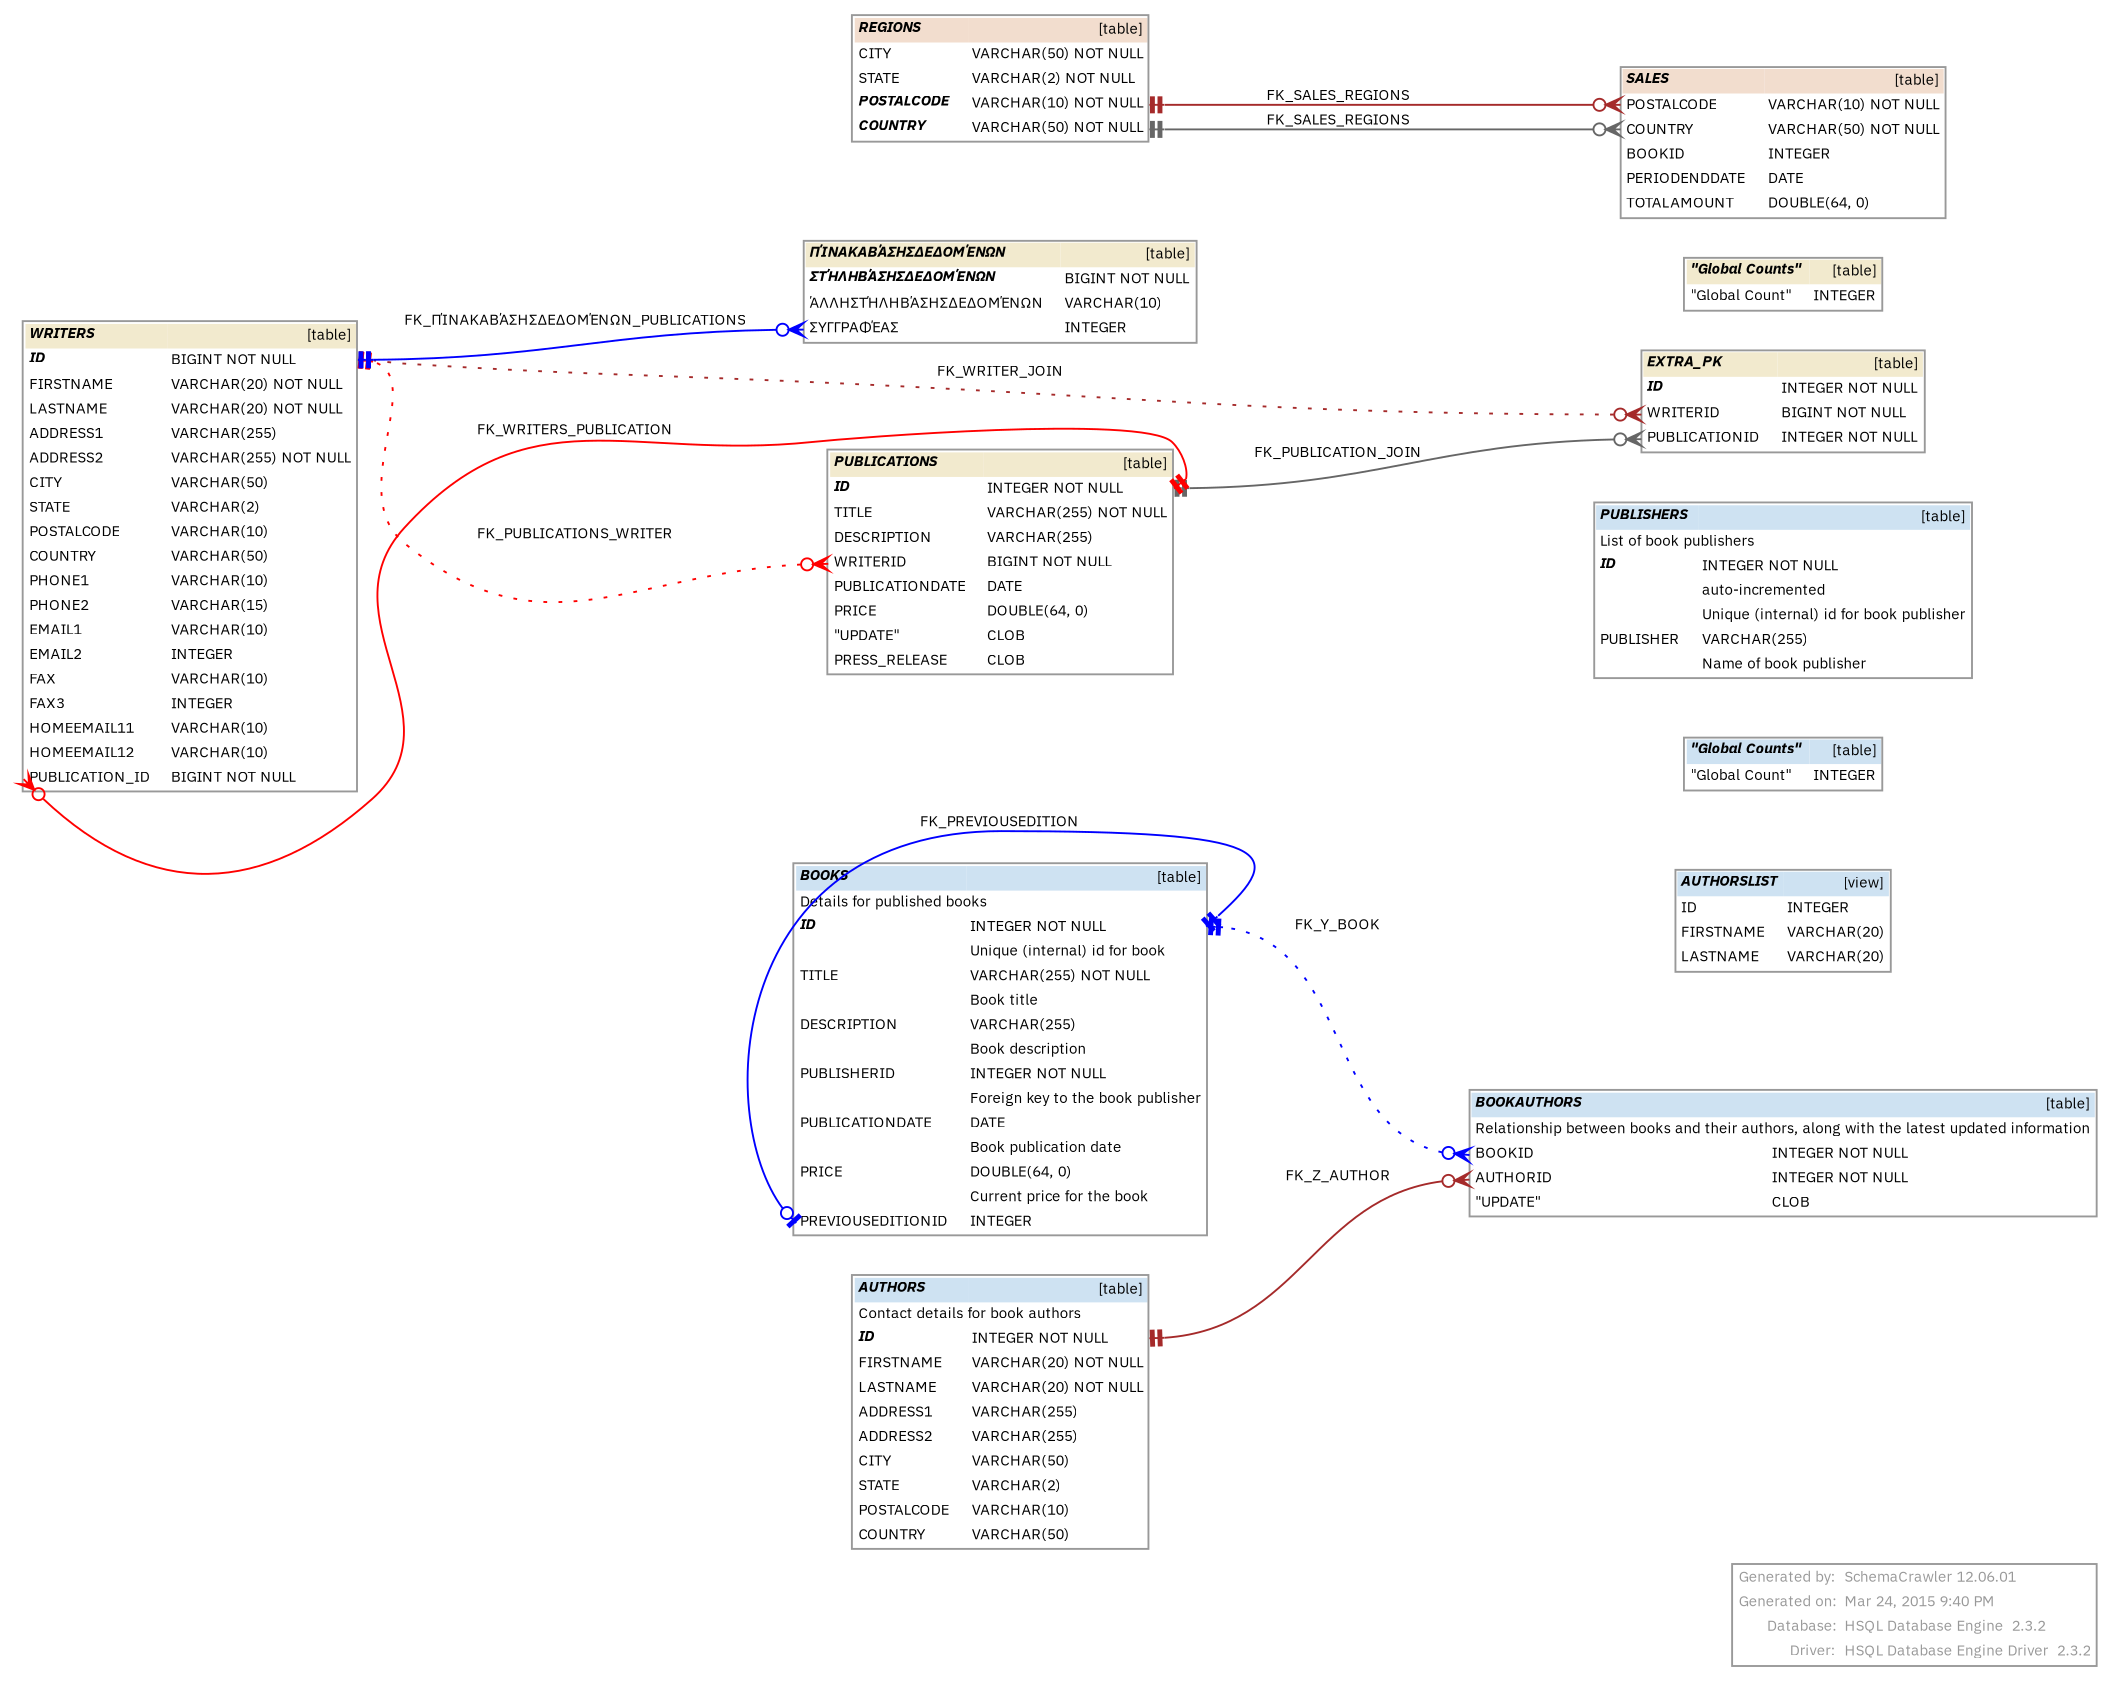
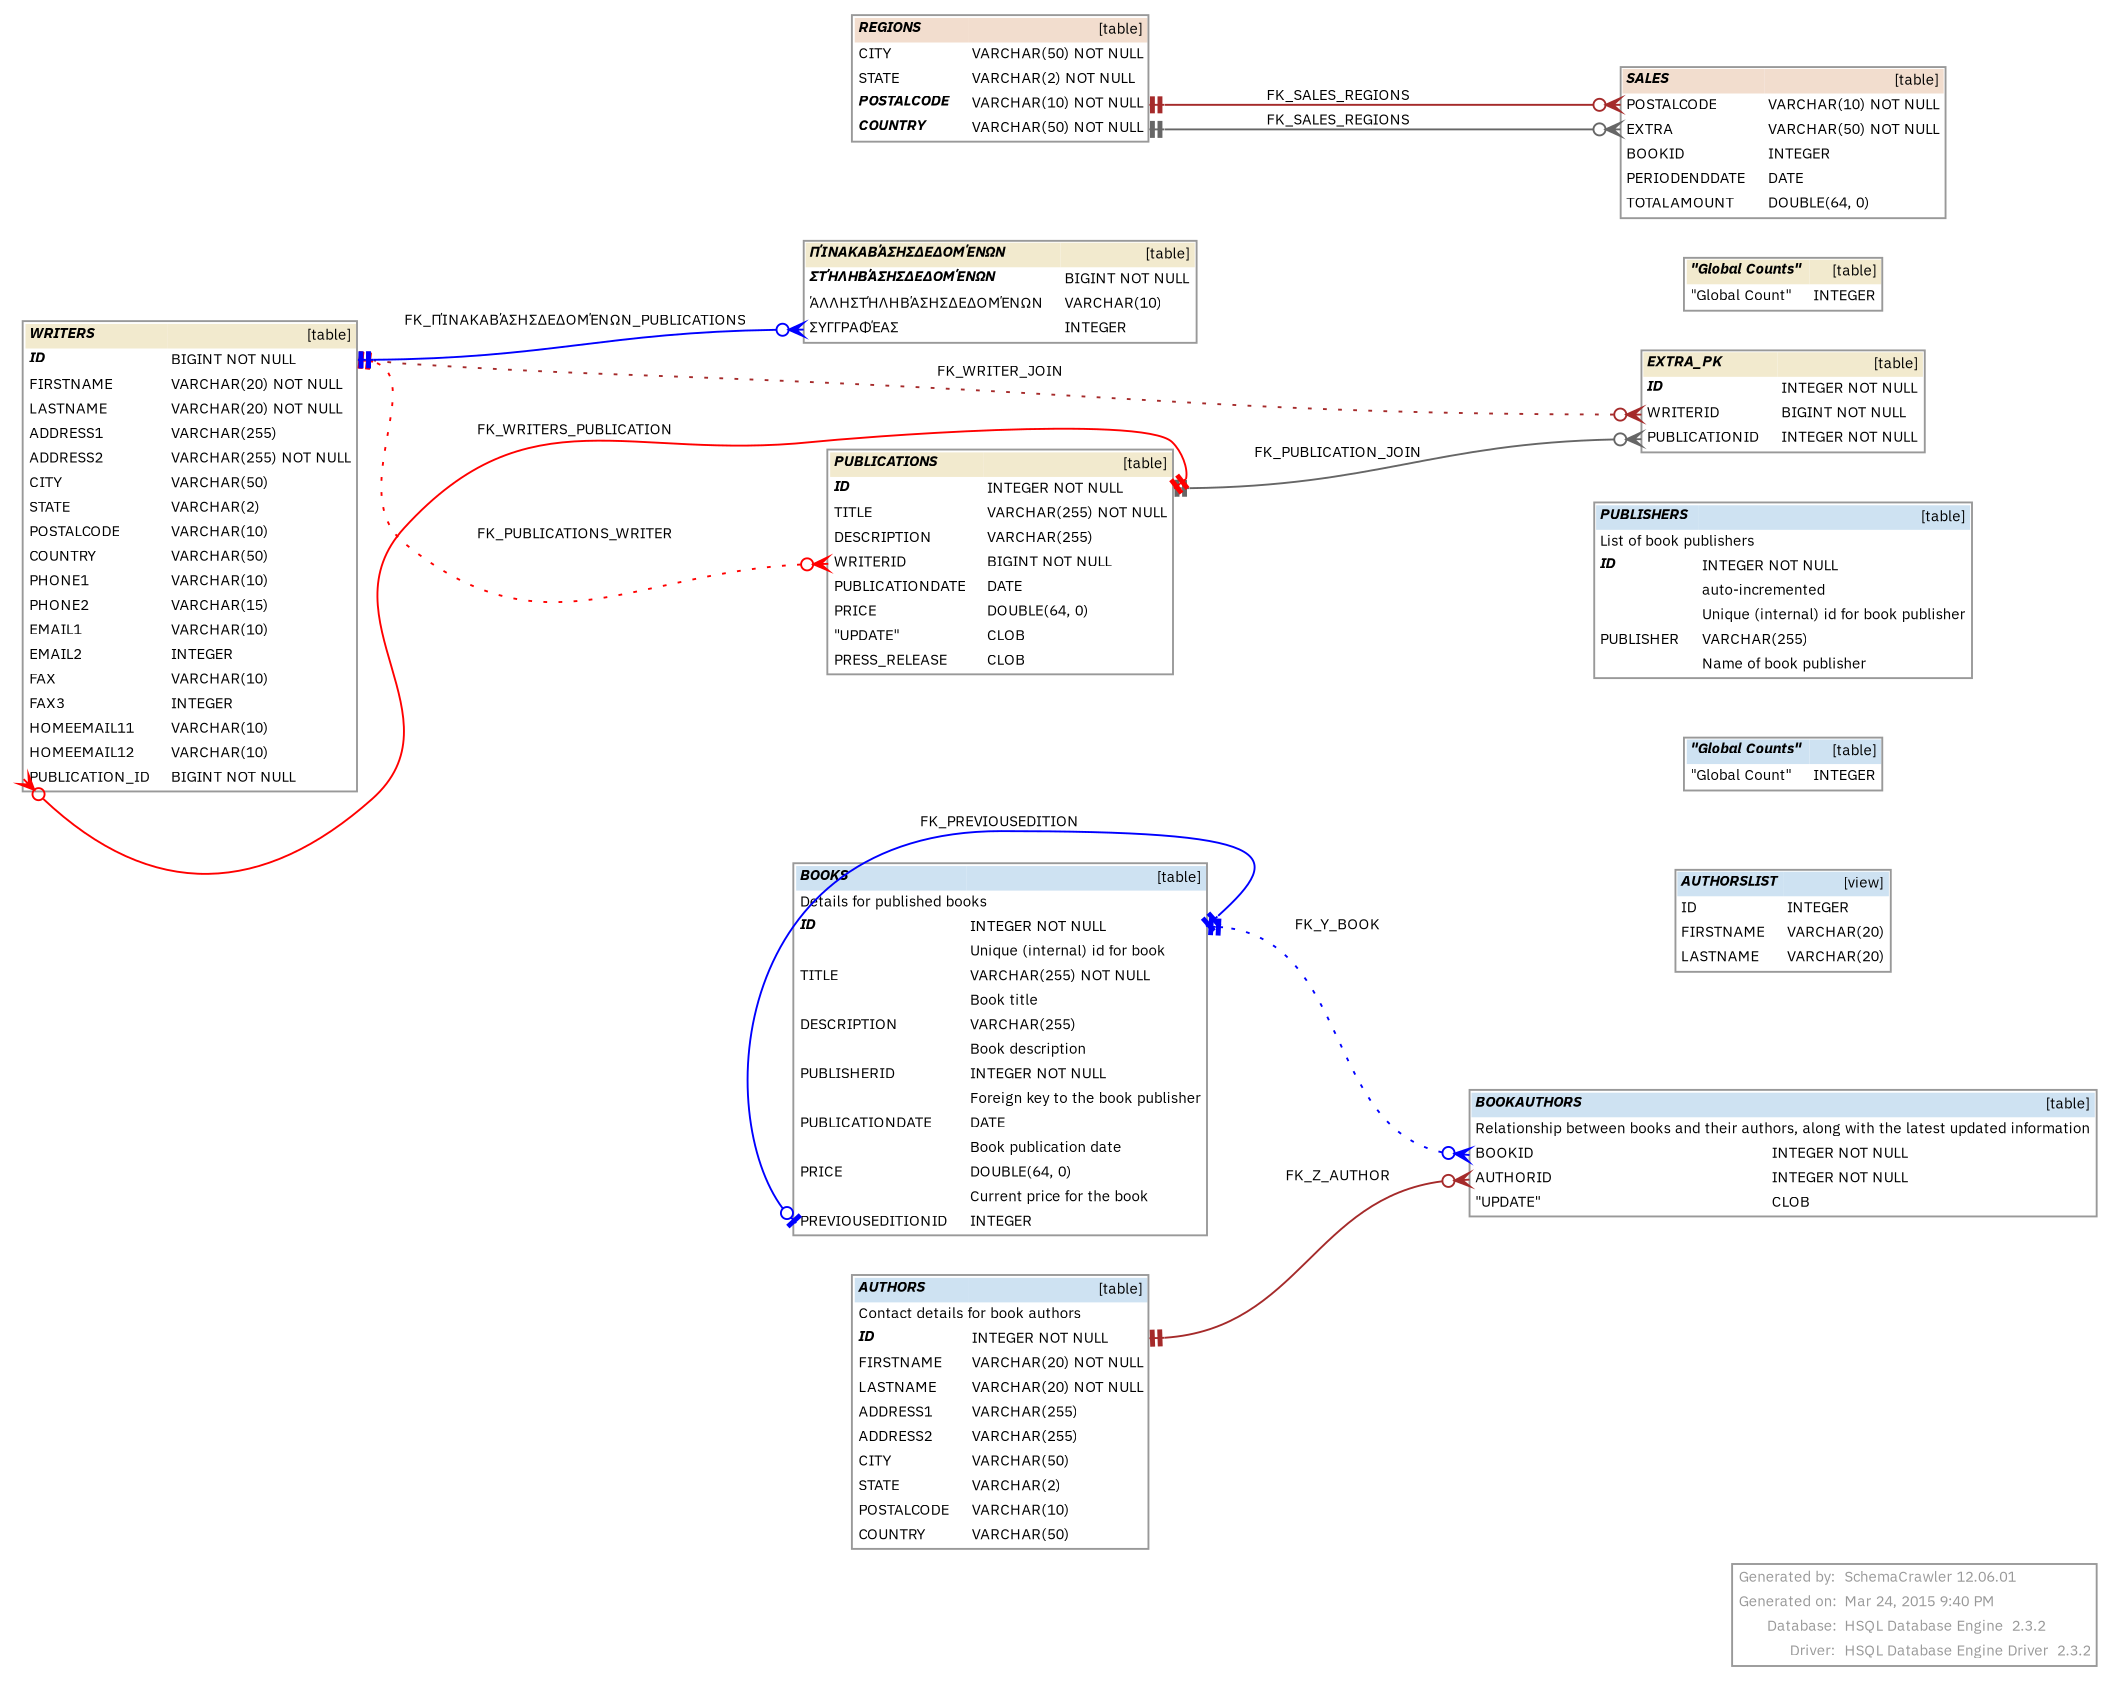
node "SALES": text "COUNTRY" -> "EXTRA"
